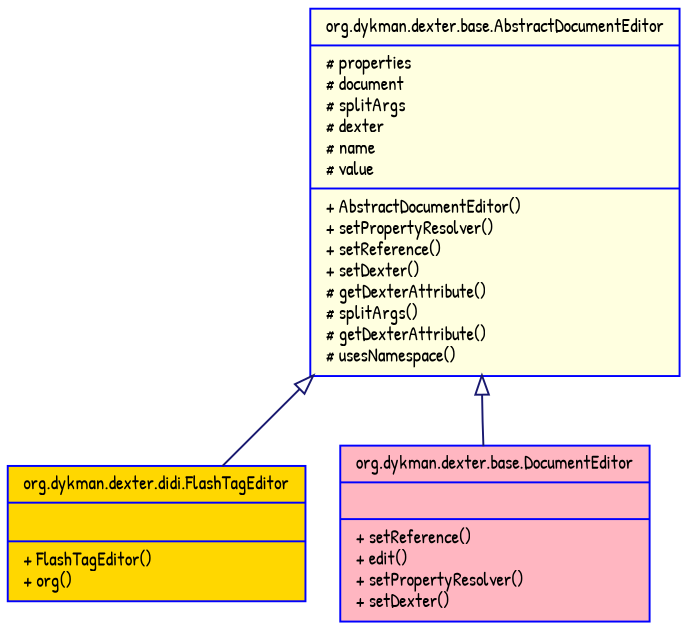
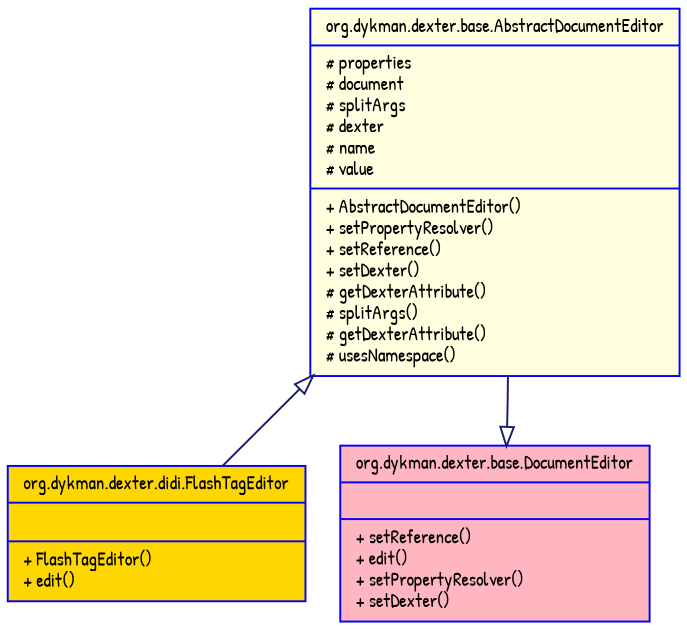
edge "org.dykman.dexter.base.DocumentEditor" -> "org.dykman.dexter.base.AbstractDocumentEditor": reversed
node "org.dykman.dexter.didi.FlashTagEditor": text "+ org()" -> "+ edit()"
